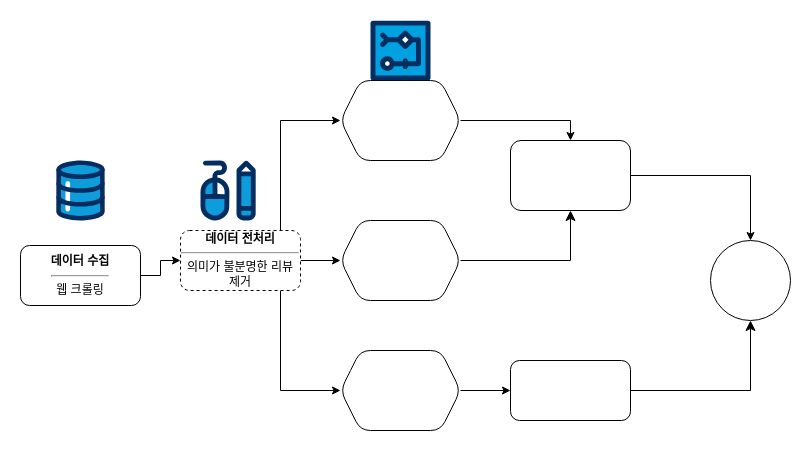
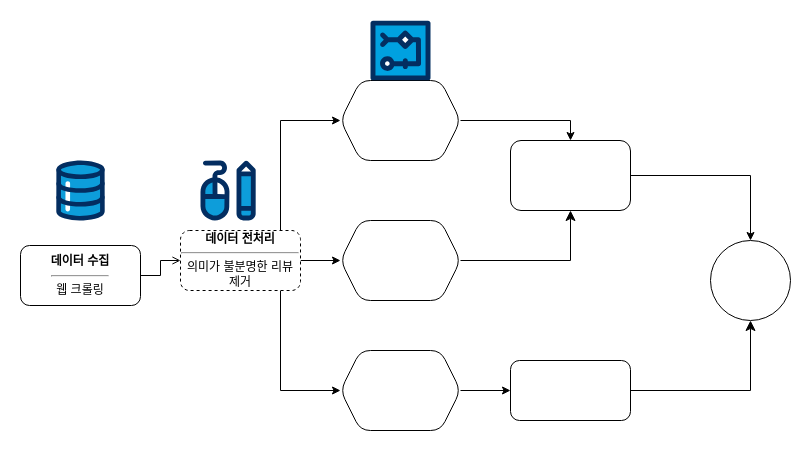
edge "데이터 수집 웹 크롤링" -> "데이터 전처리 의미가 불분명한 리뷰 제거": arrowhead classic -> open
